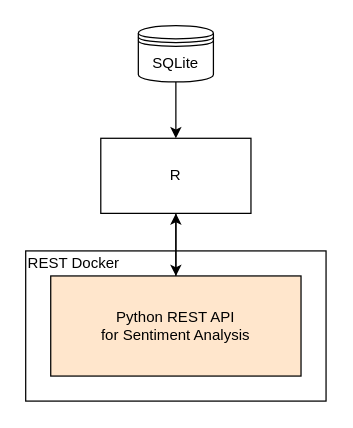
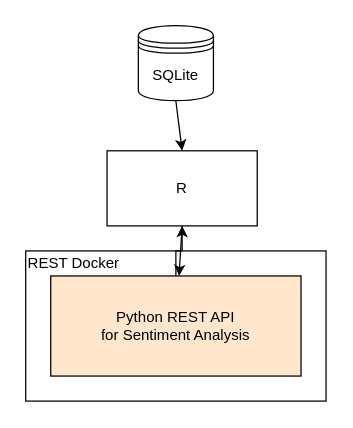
node "SQLite": size 75x56 -> 75x75
node "R": moved (176, 176) -> (182, 188)
